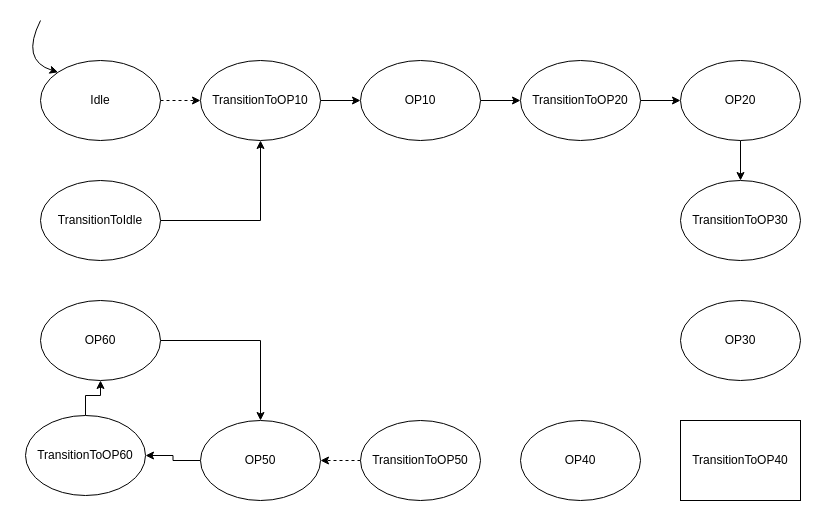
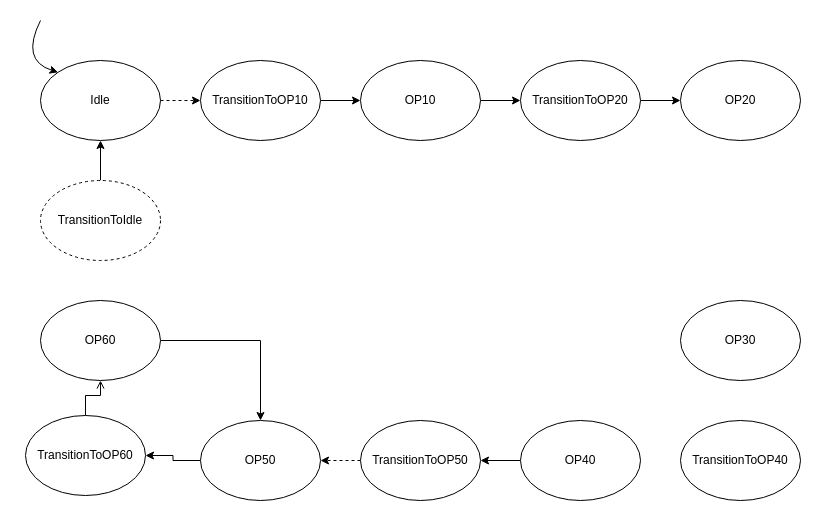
edge "OP20" -> "TransitionToOP30": removed
node "TransitionToIdle": style solid -> dashed
edge "TransitionToIdle" -> "TransitionToOP10": now "TransitionToIdle" -> "Idle"
node "TransitionToOP30": removed
edge "TransitionToOP60" -> "OP60": arrowhead classic -> open
edge "OP40" -> "TransitionToOP50": added
node "TransitionToOP40": shape rectangle -> ellipse
